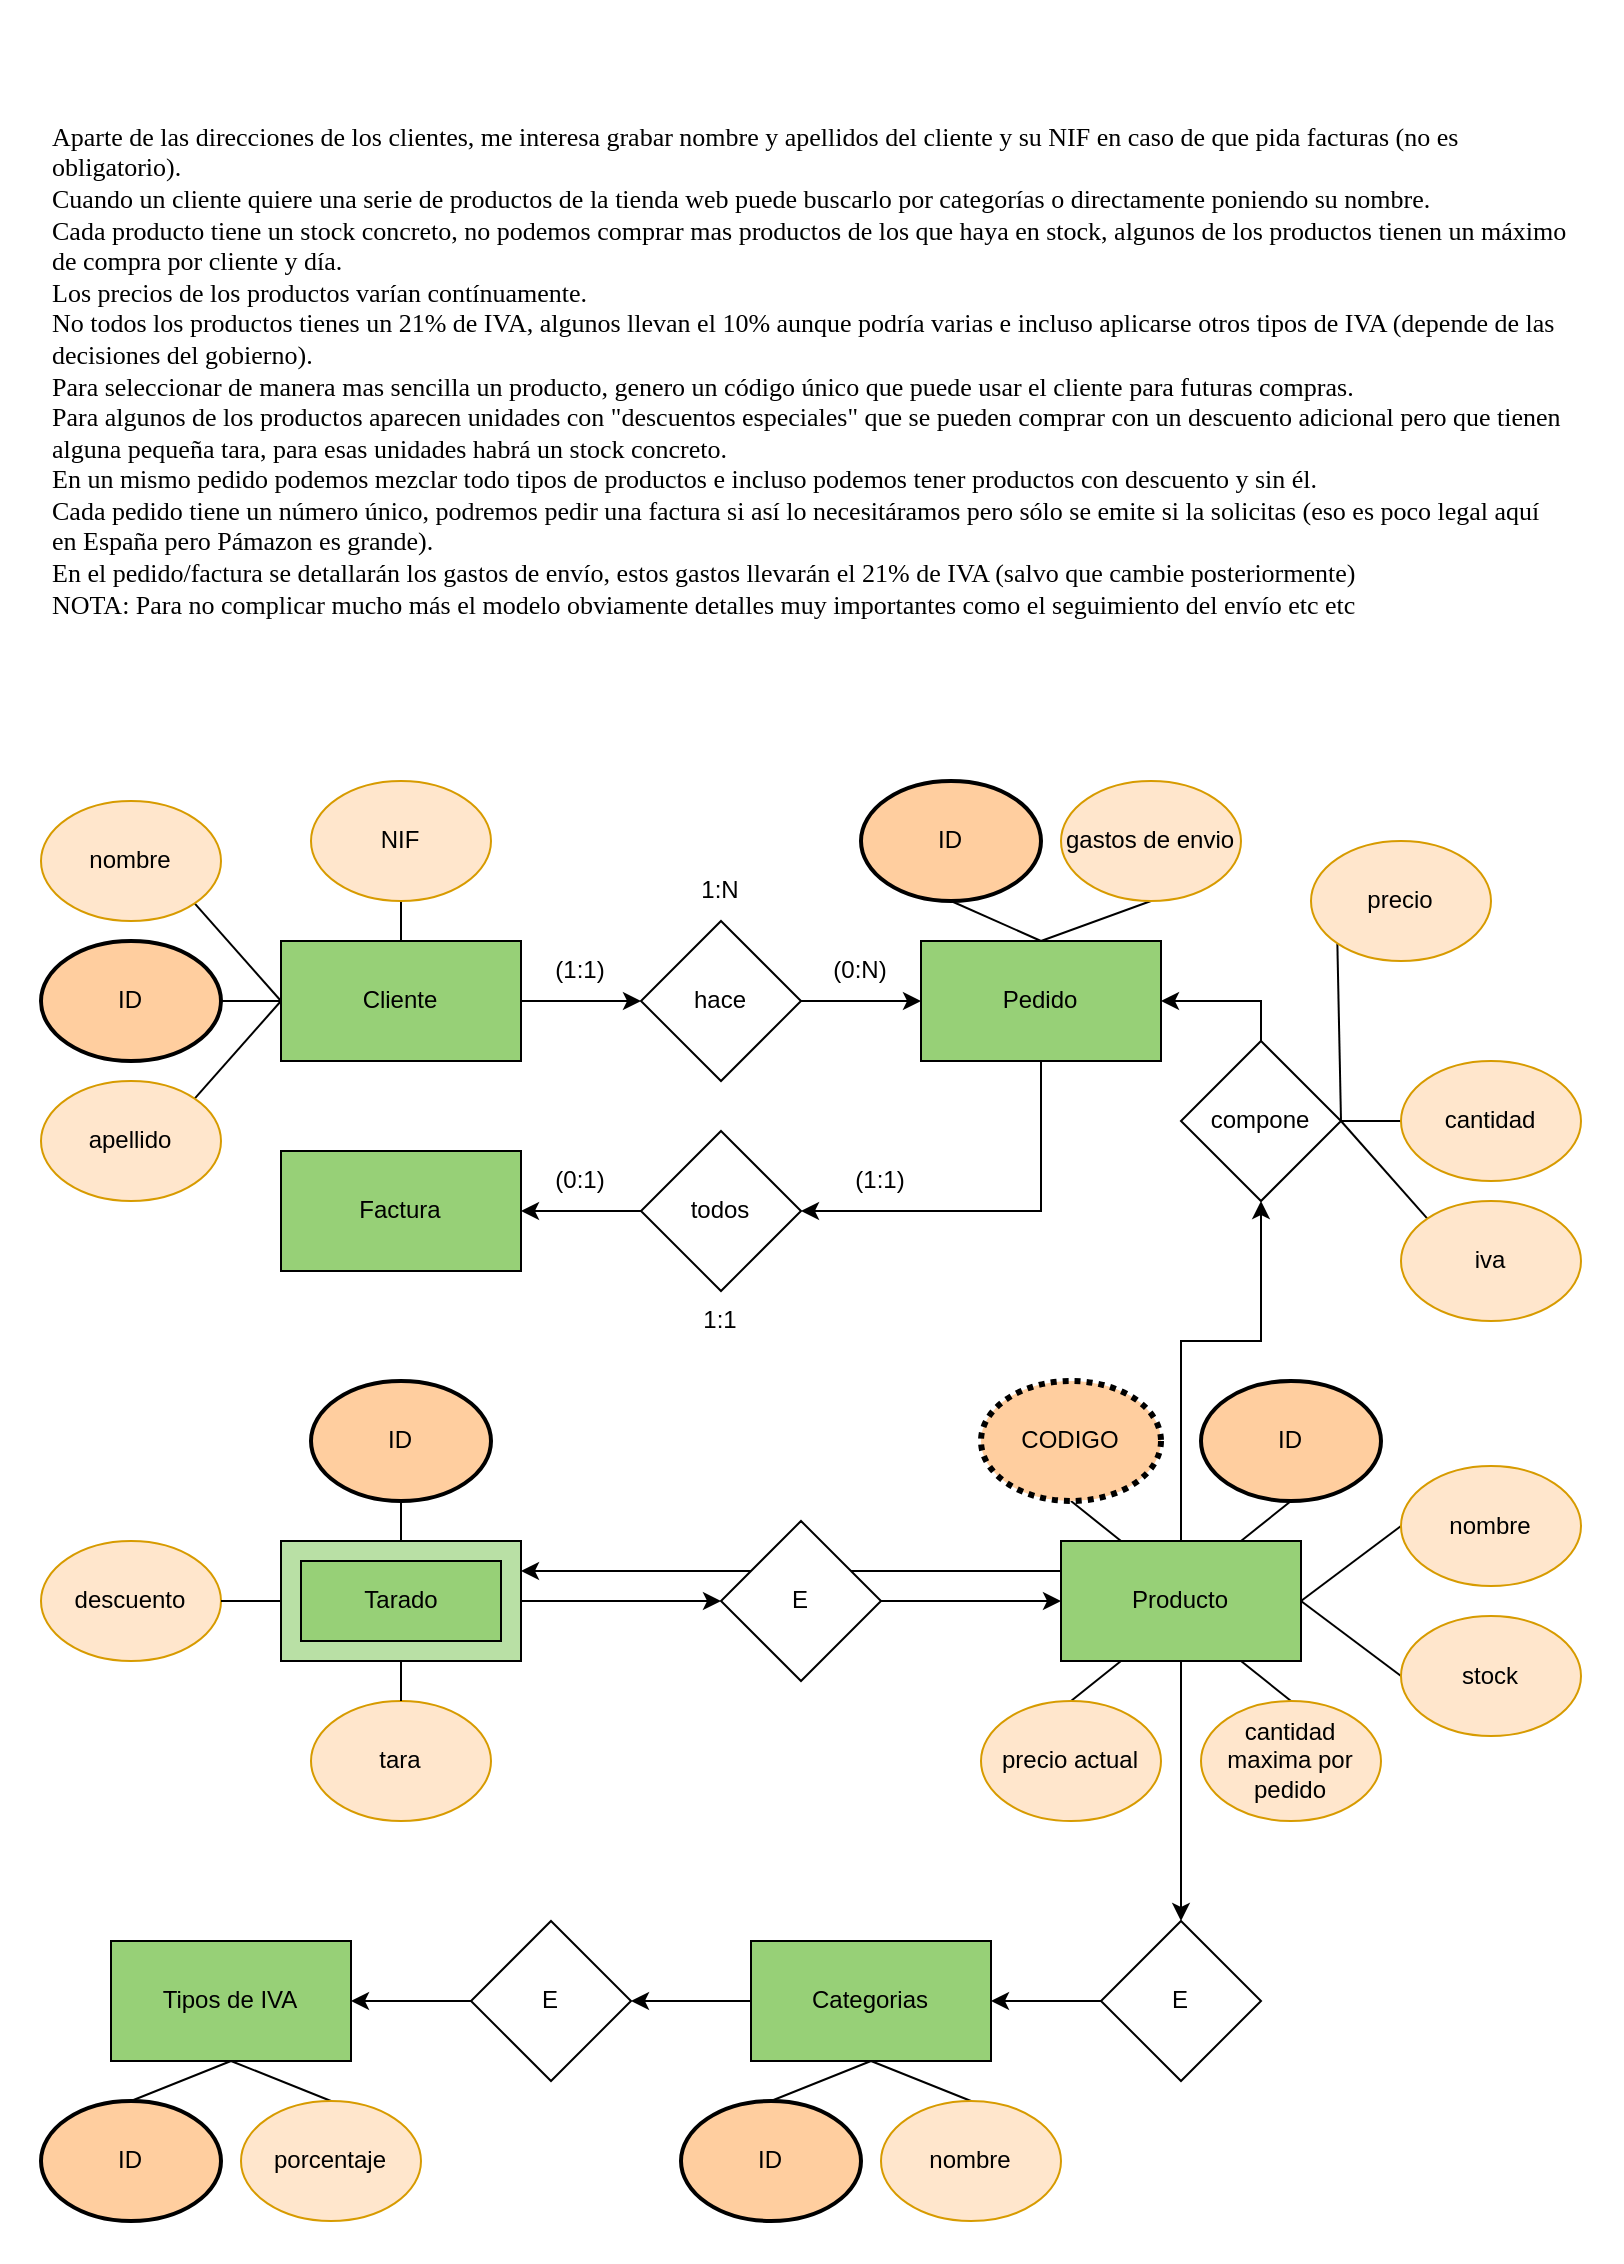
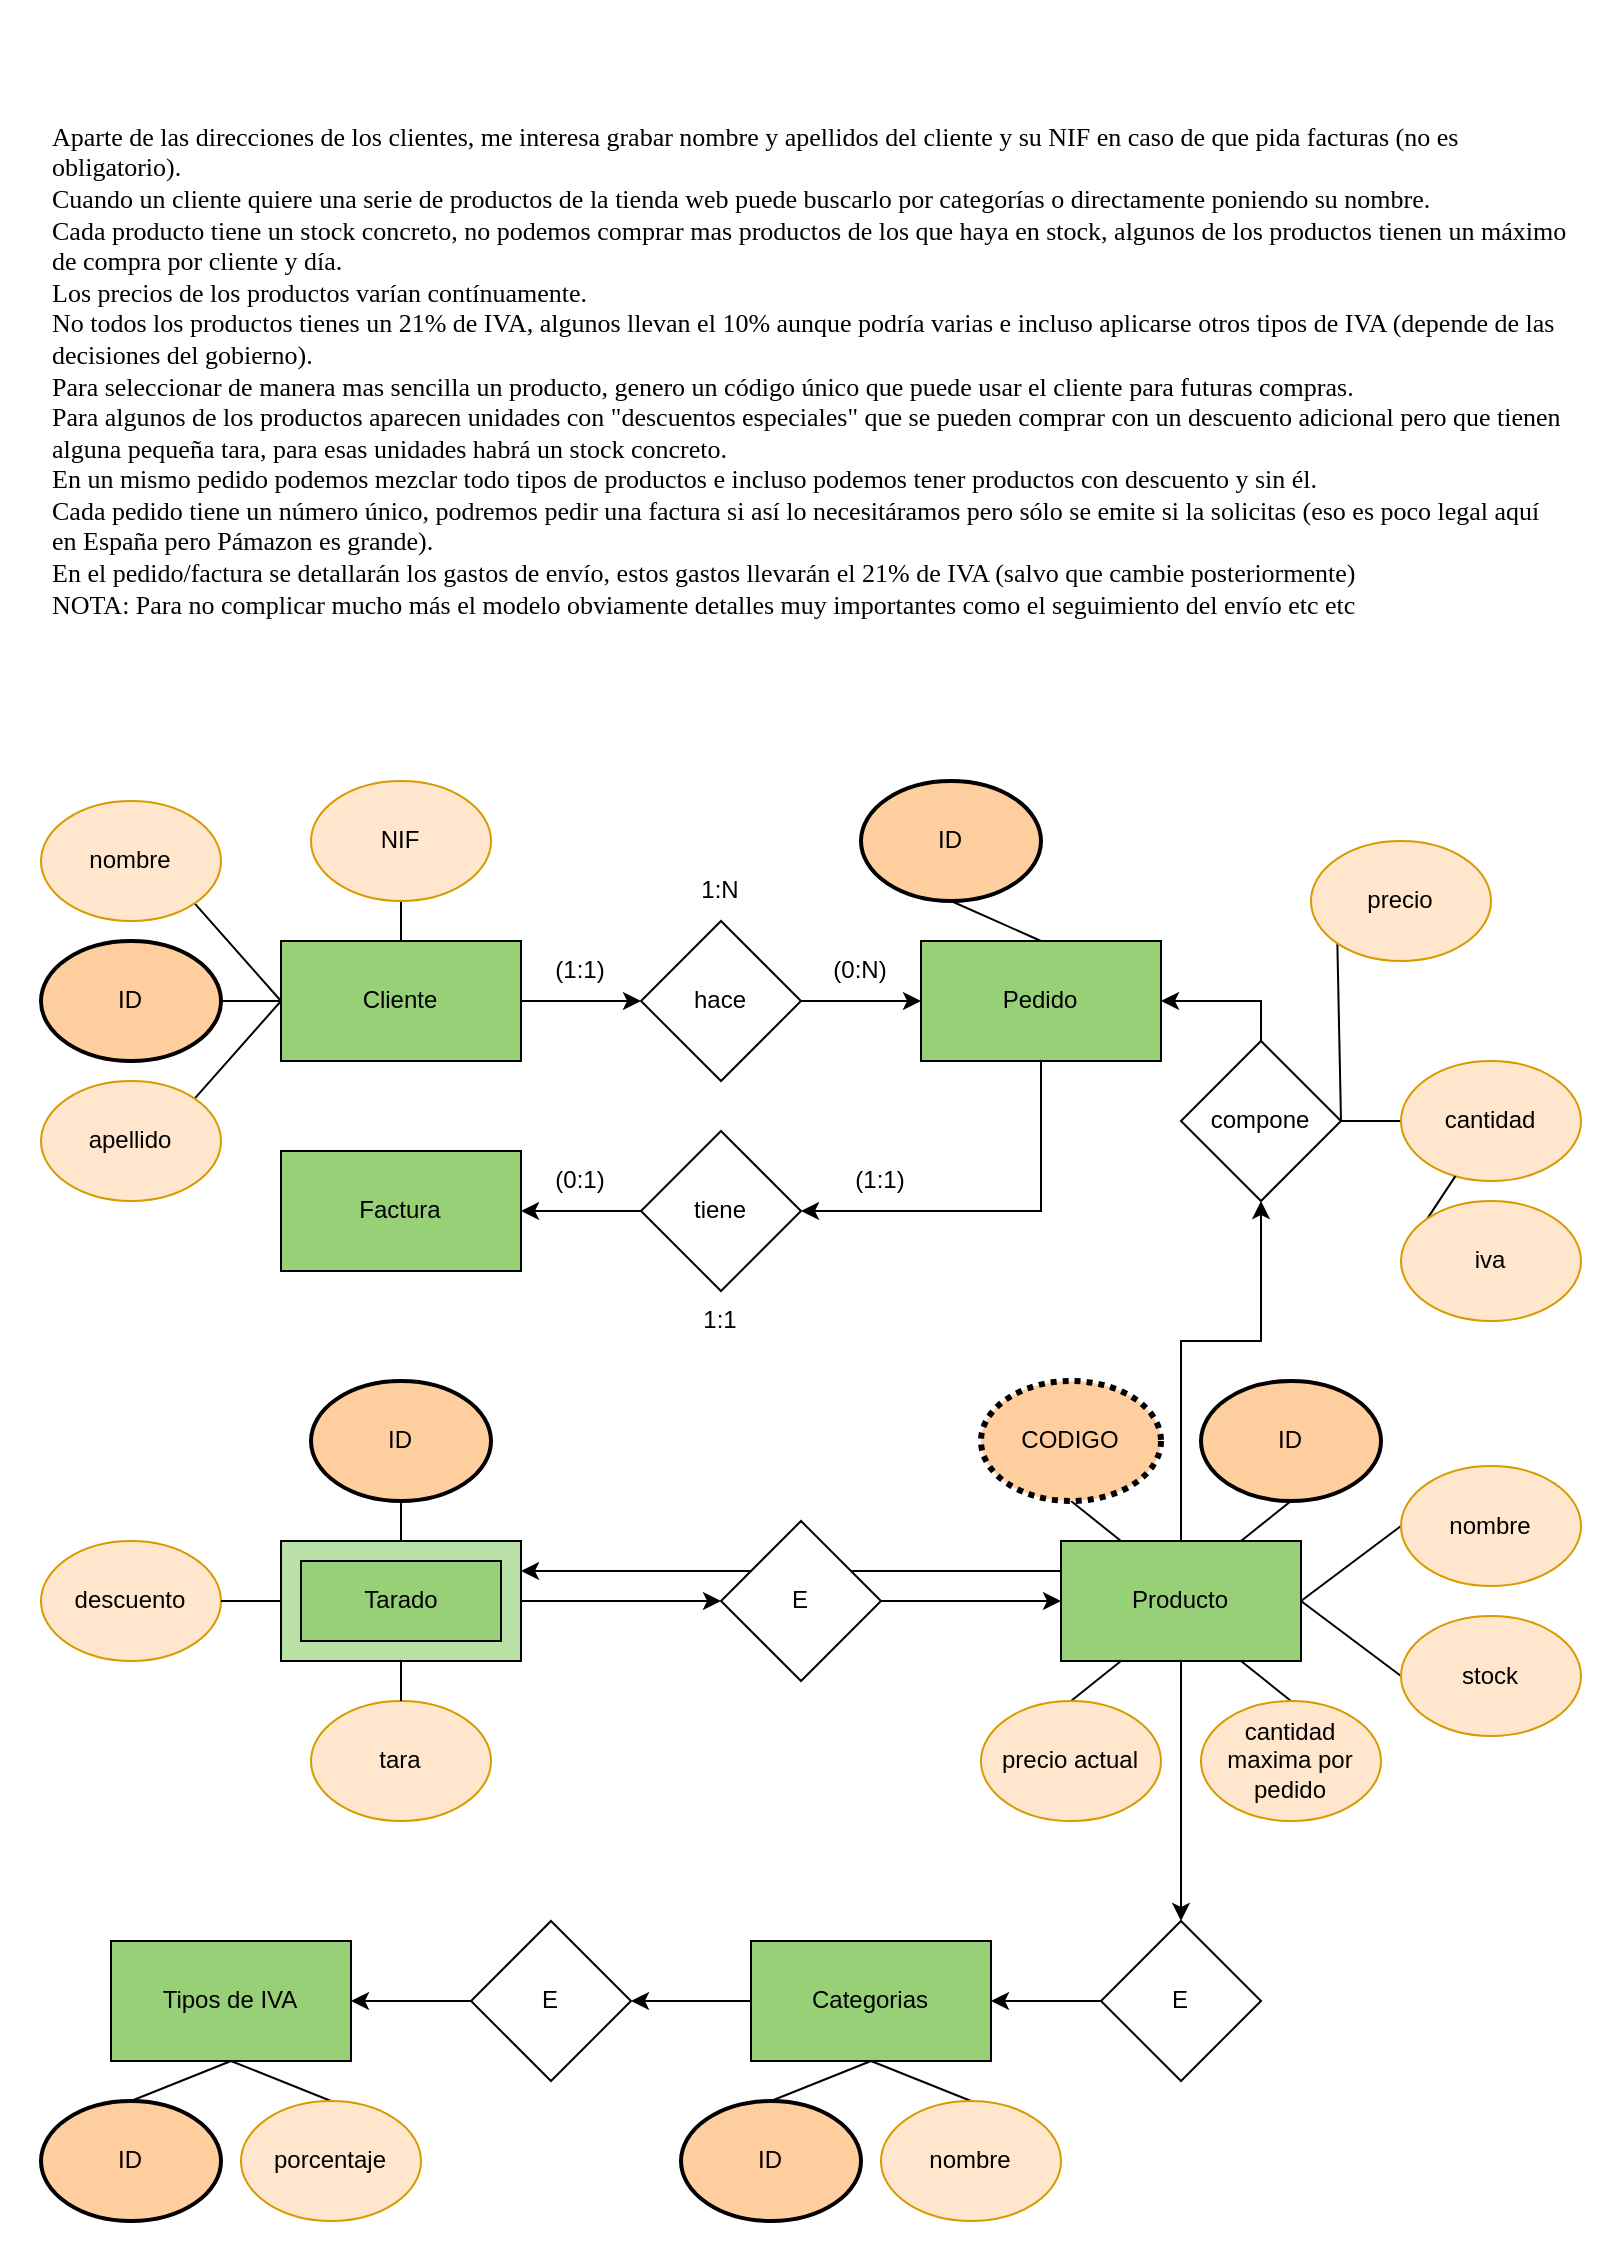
node "gastos de envio": removed
edge "gastos de envio" -- "Pedido": removed
edge "compone" -- "iva": now "cantidad" -- "iva"
node "todos": label "todos" -> "tiene"
